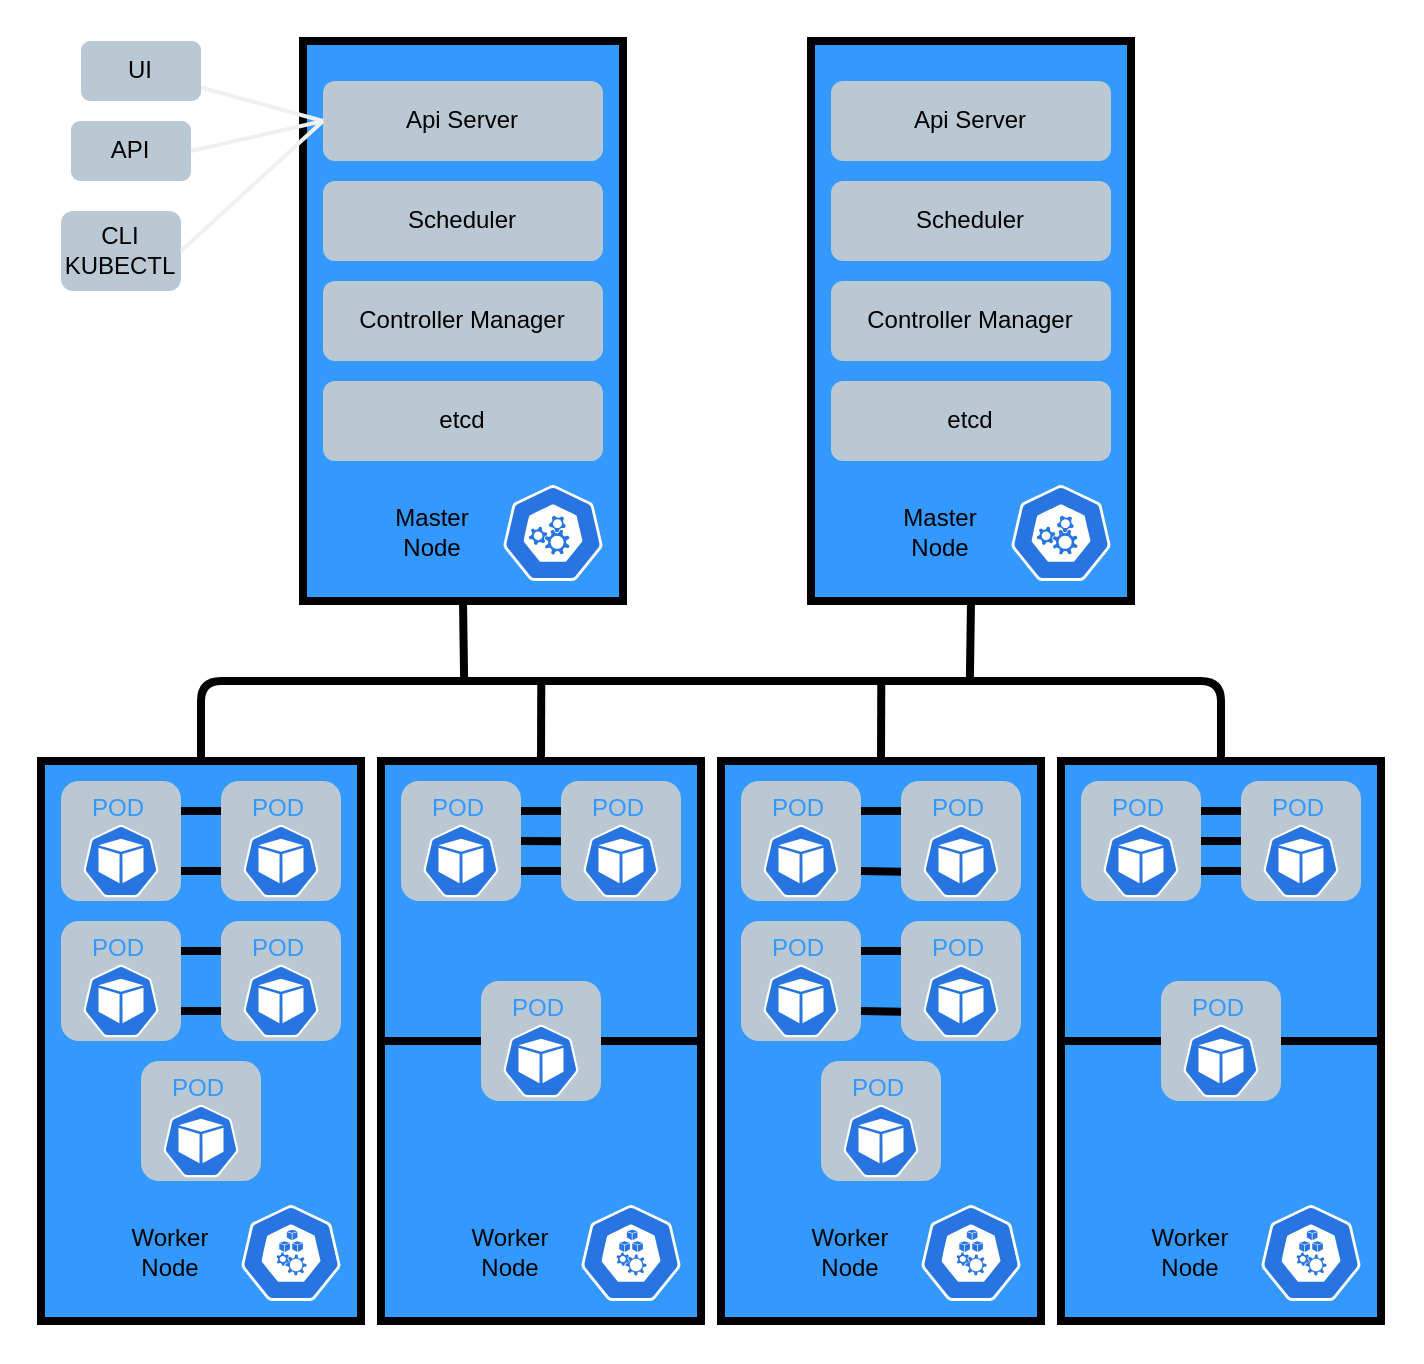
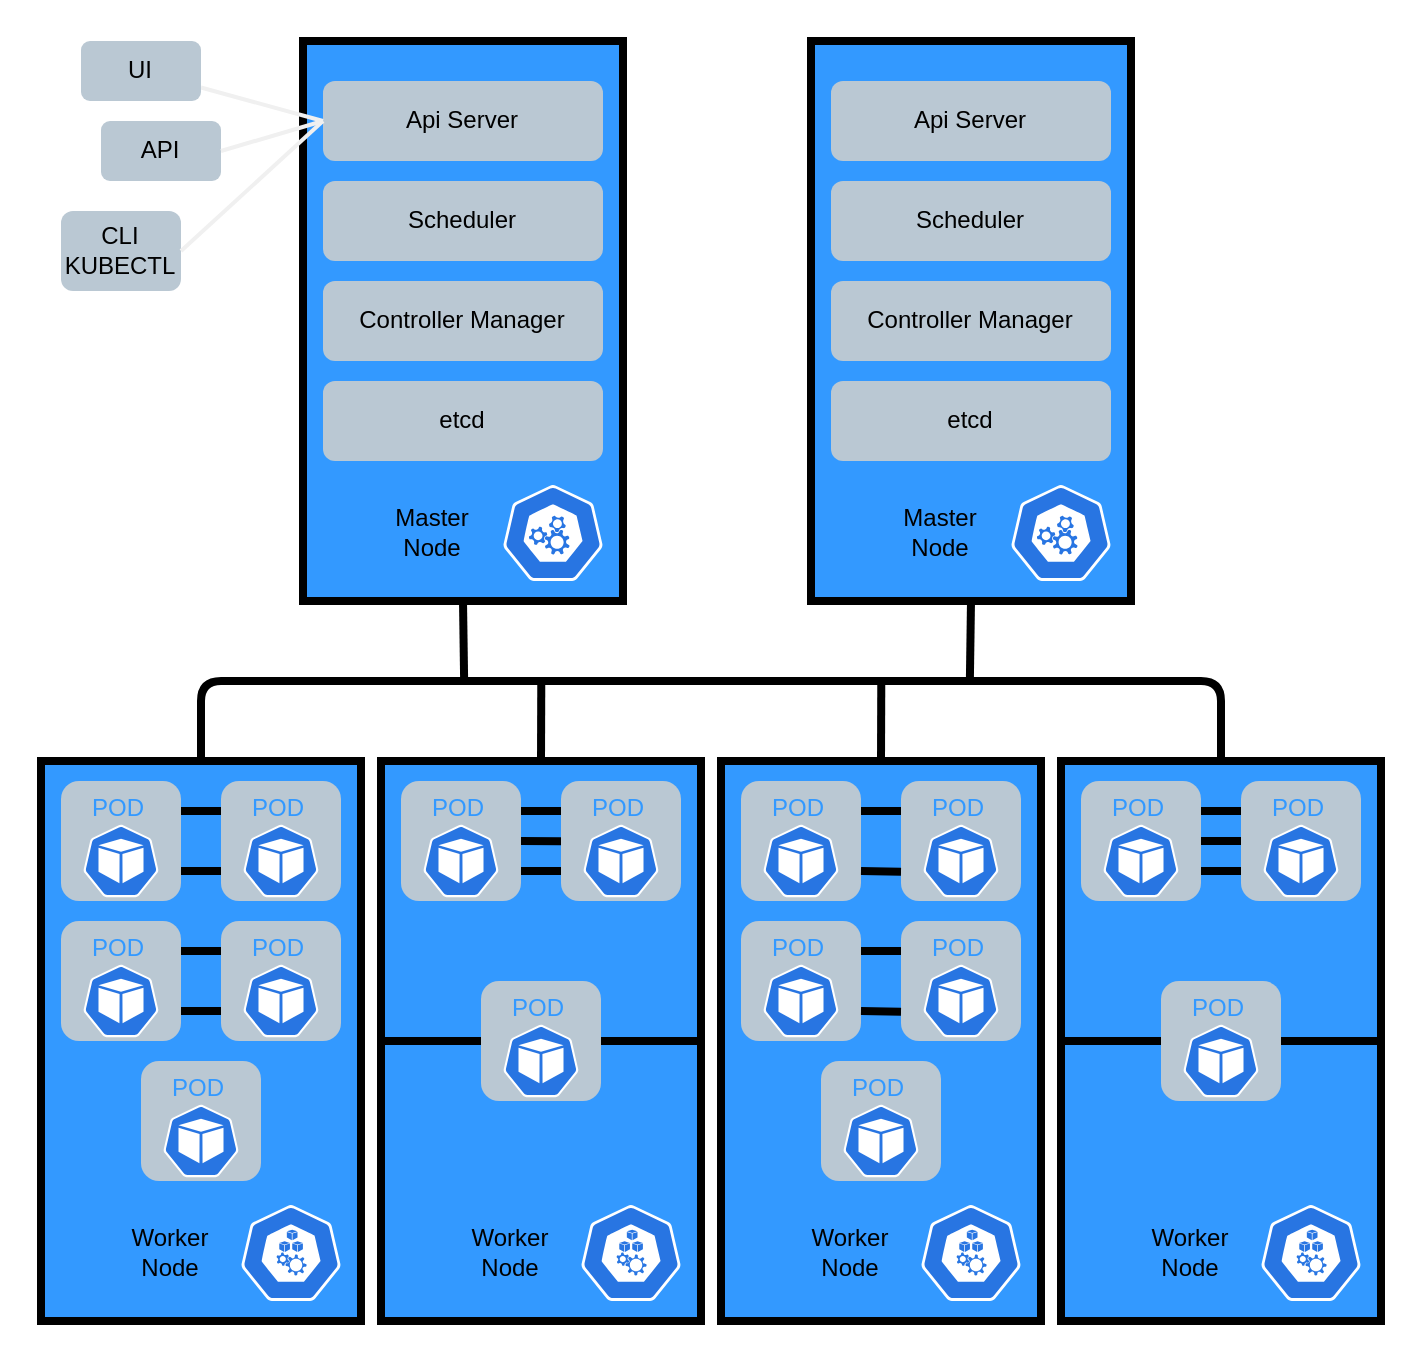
node "API": moved (131, 151) -> (161, 151)
